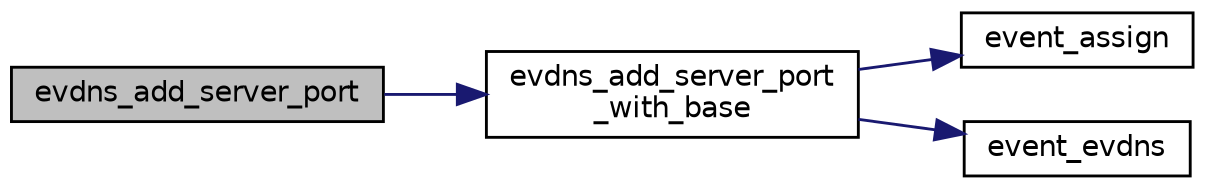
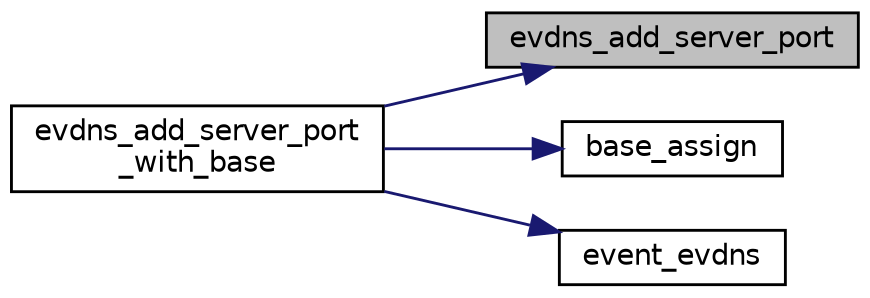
node "event_assign": label "event_assign" -> "base_assign"
edge "evdns_add_server_port" -> "evdns_add_server_port _with_base": reversed
